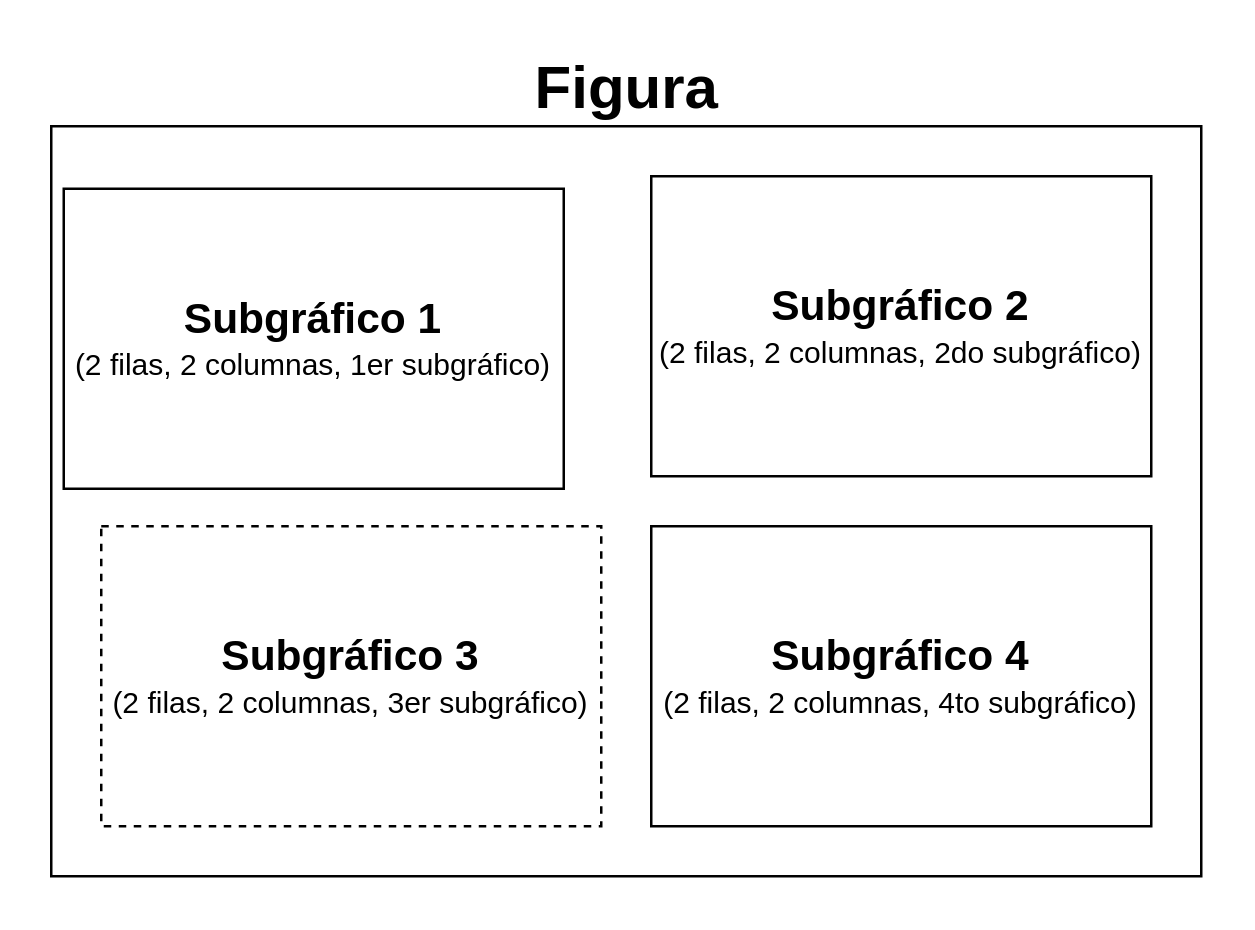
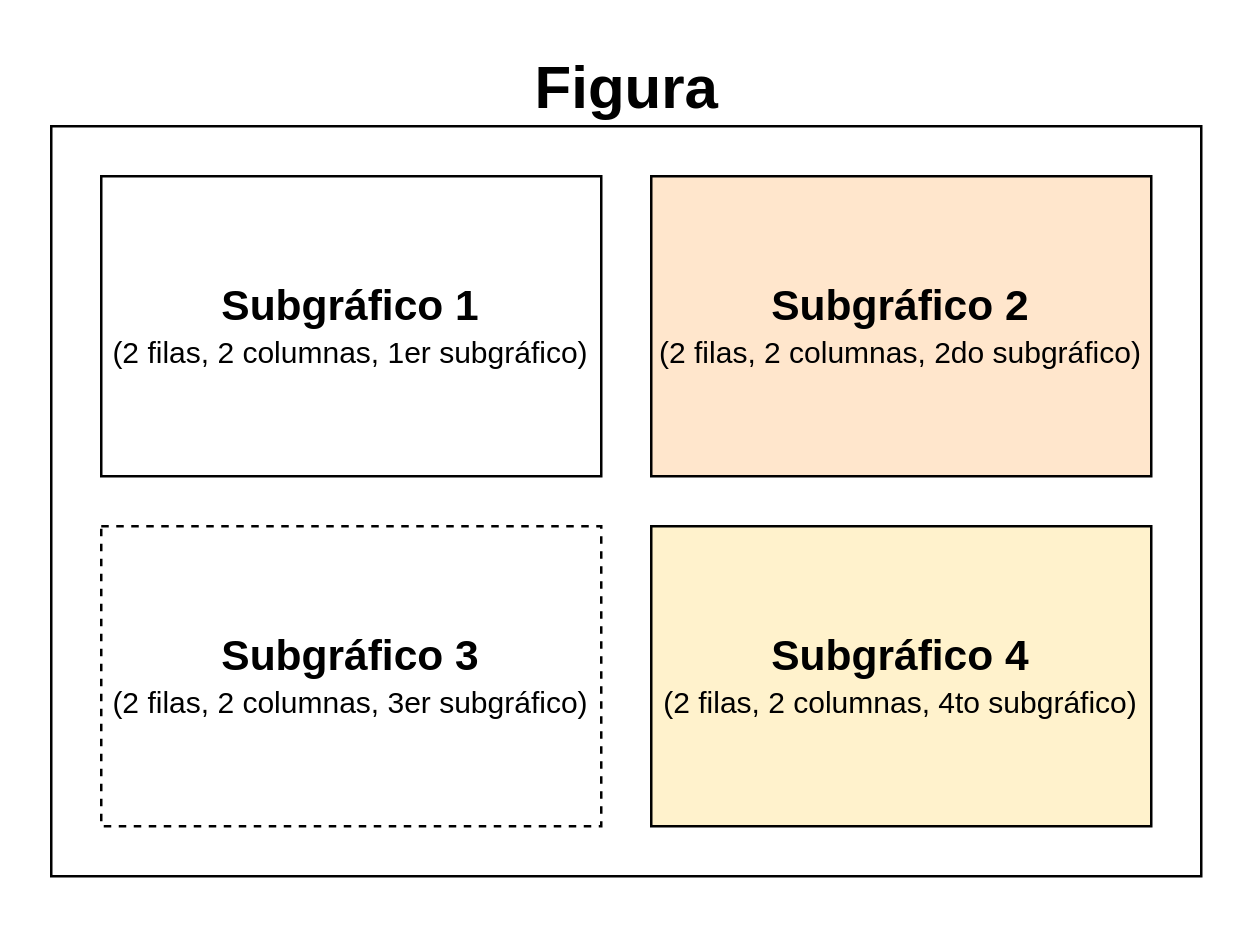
node "Subgráfico 2 (2 filas, 2 columnas, 2do subgráfico)": fillcolor #ffffff -> #ffe6cc
node "Subgráfico 1 (2 filas, 2 columnas, 1er subgráfico)": moved (314, 339) -> (351, 326)
node "Subgráfico 4 (2 filas, 2 columnas, 4to subgráfico)": fillcolor #ffffff -> #fff2cc
